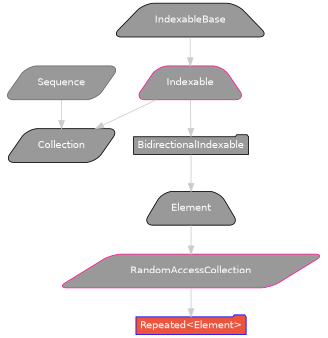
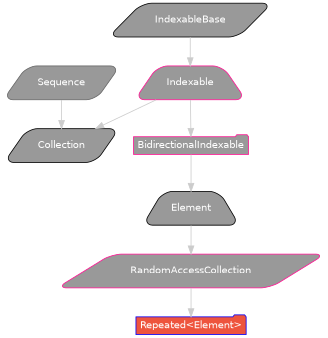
node "IndexableBase": shape trapezium -> parallelogram
node "BidirectionalIndexable": color black -> deeppink
